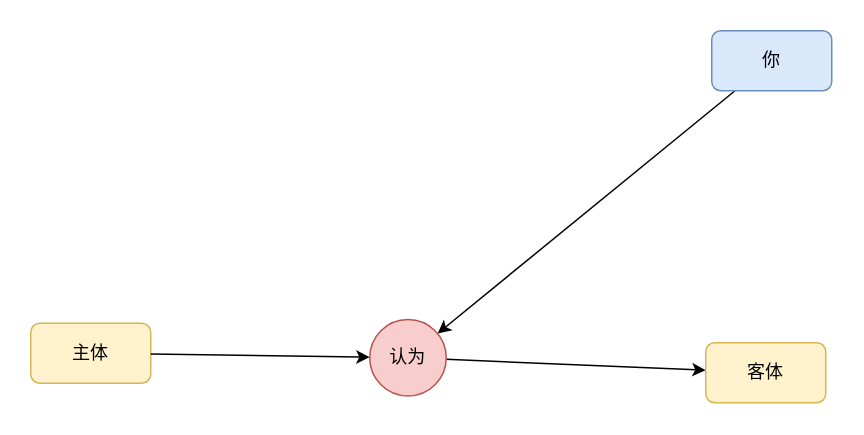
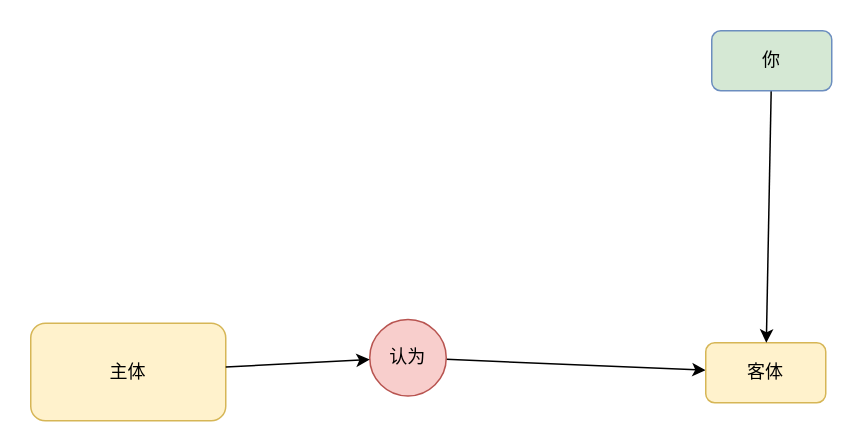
node "你": fillcolor #dae8fc -> #d5e8d4
edge "你" -> "认为": now "你" -> "客体"
node "主体": size 120x60 -> 195x98
